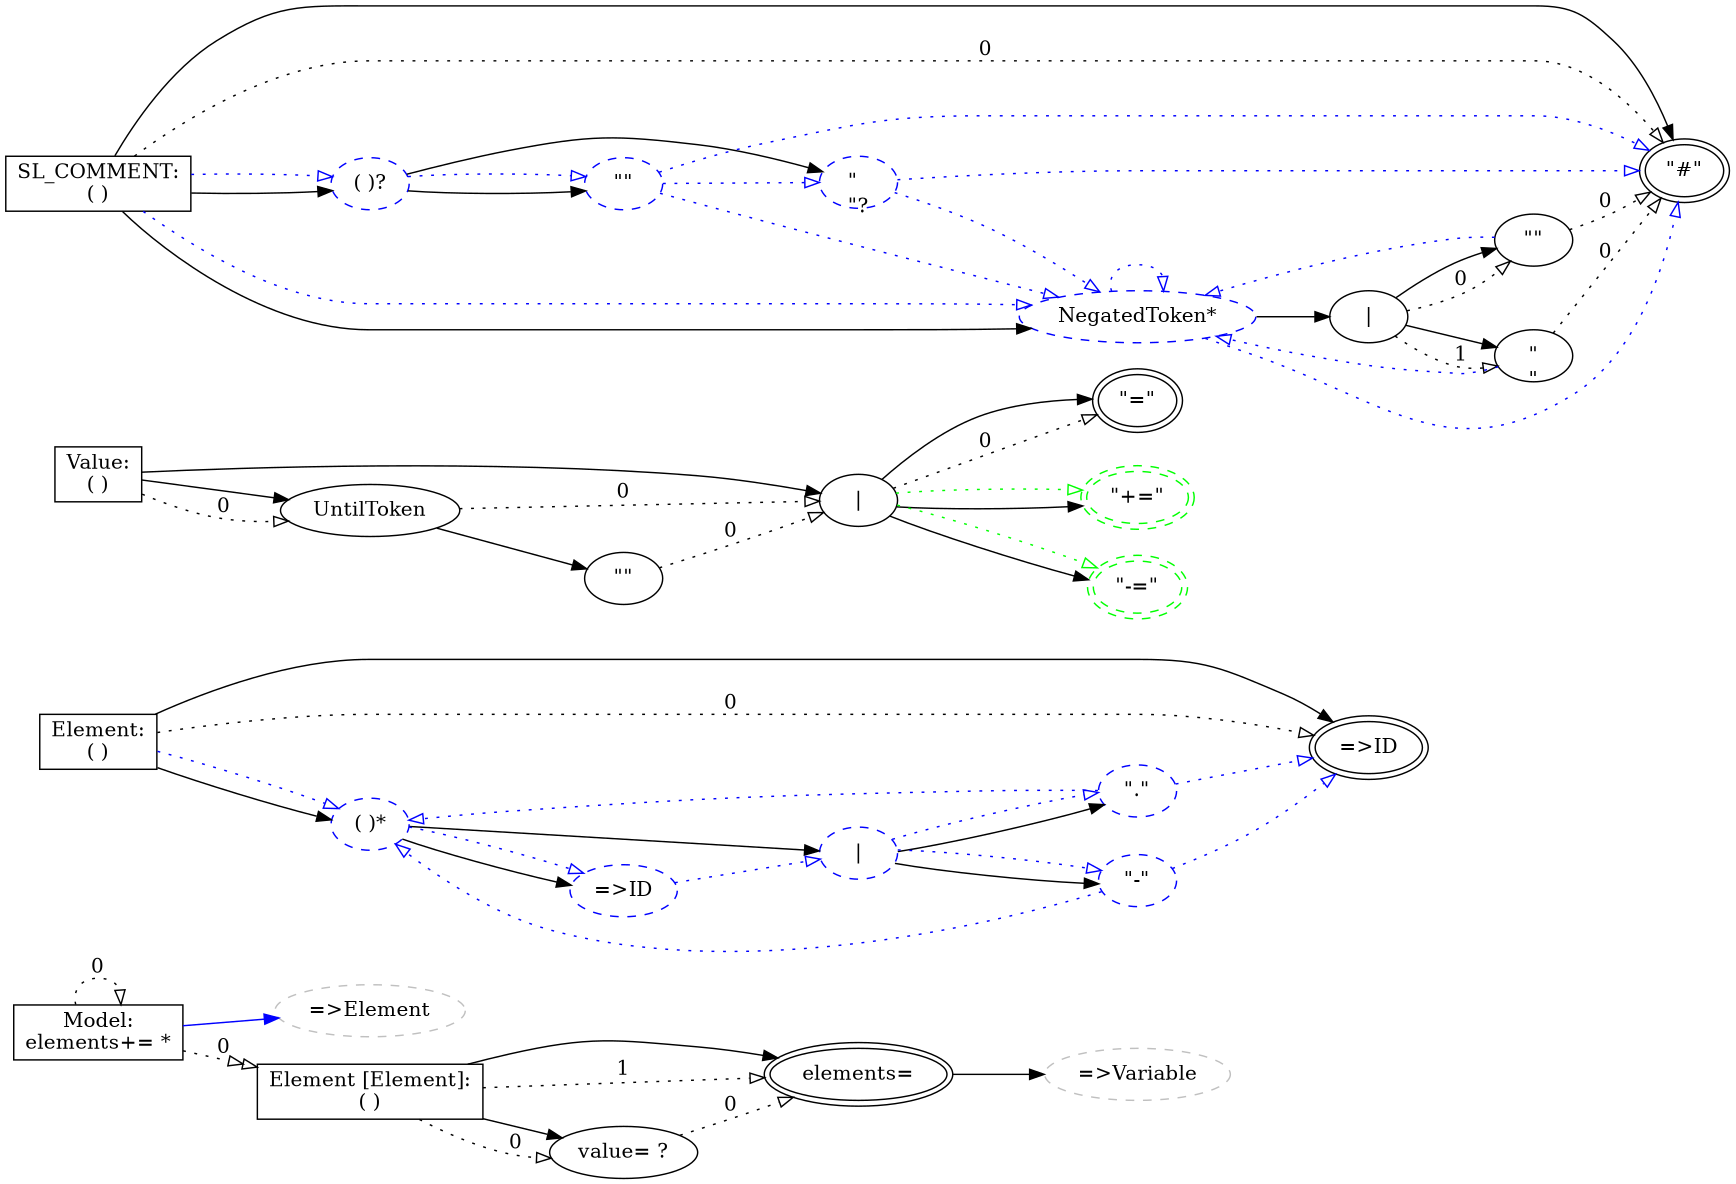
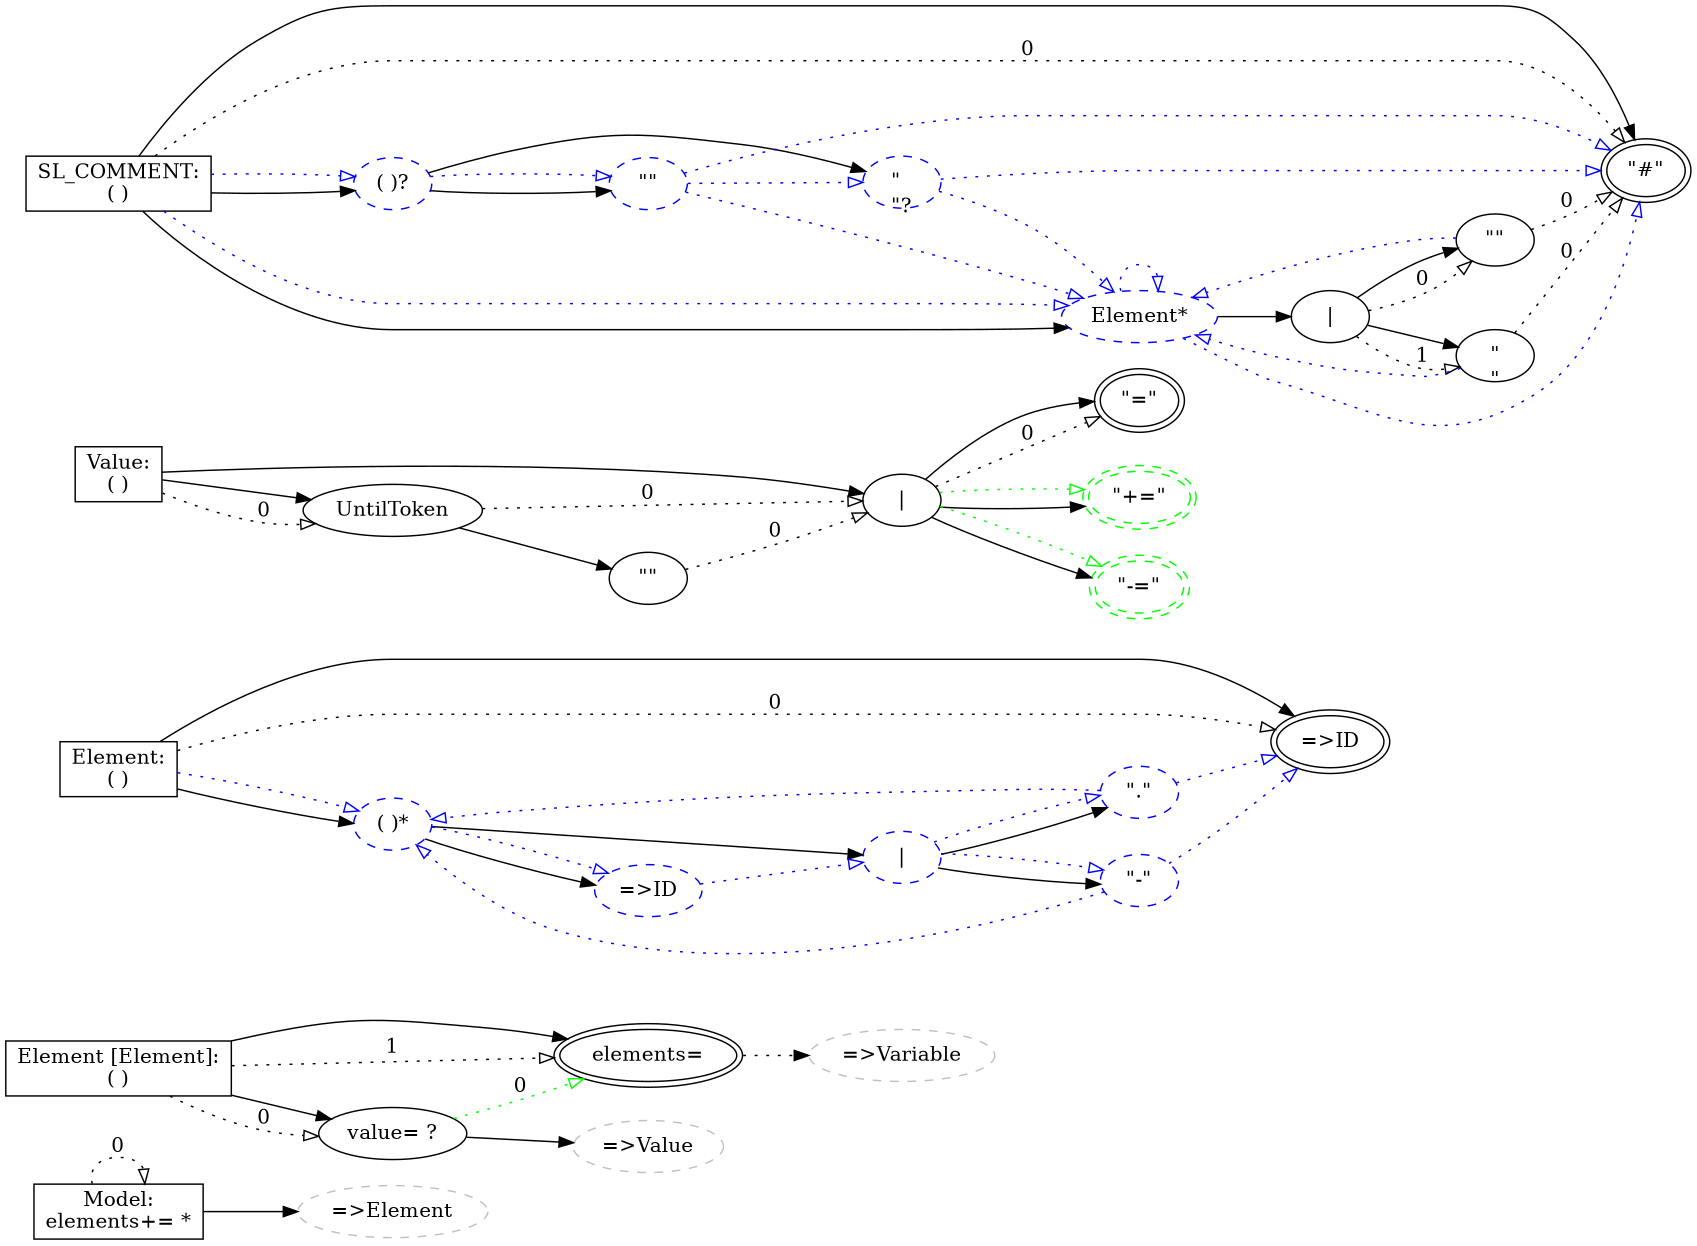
node "NegatedToken*": label "NegatedToken*" -> "Element*"
edge "Model: elements+= *" -> "=>Element": color blue -> black
edge "Model: elements+= *" -> "Element [Element]: ( )": removed, label "0"
edge "elements=" -> "=>Variable": style solid -> dotted
edge "value= ?" -> "elements=": color black -> green
node "=>Value": added
